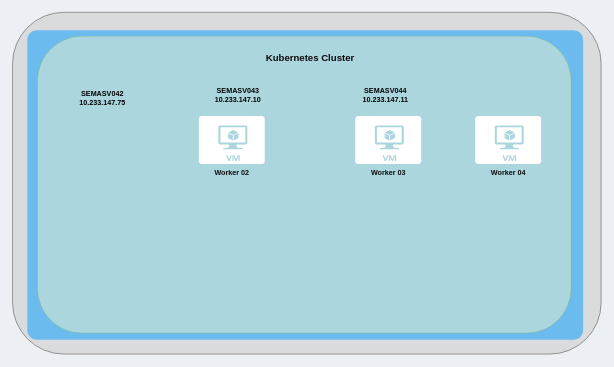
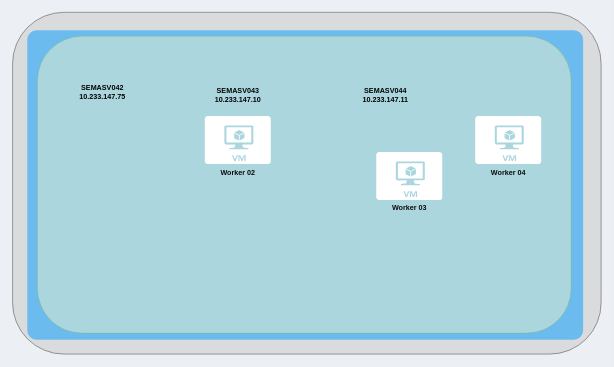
node "Kubernetes Cluster": removed
node "SEMASV04210.233.147.75": moved (102, 98) -> (102, 92)
node "Worker 02": moved (232, 140) -> (238, 140)
node "Worker 03": moved (389, 140) -> (410, 176)
